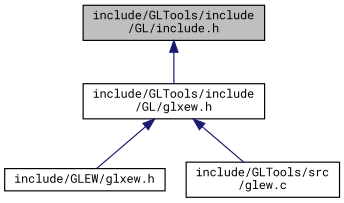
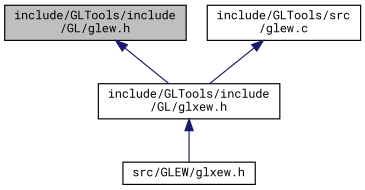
node "include/GLTools/include /GL/include.h": label "include/GLTools/include /GL/include.h" -> "include/GLTools/include /GL/glew.h"
edge "include/GLTools/src /glew.c" -> "include/GLTools/include /GL/glxew.h": reversed
node "include/GLEW/glxew.h": label "include/GLEW/glxew.h" -> "src/GLEW/glxew.h"
